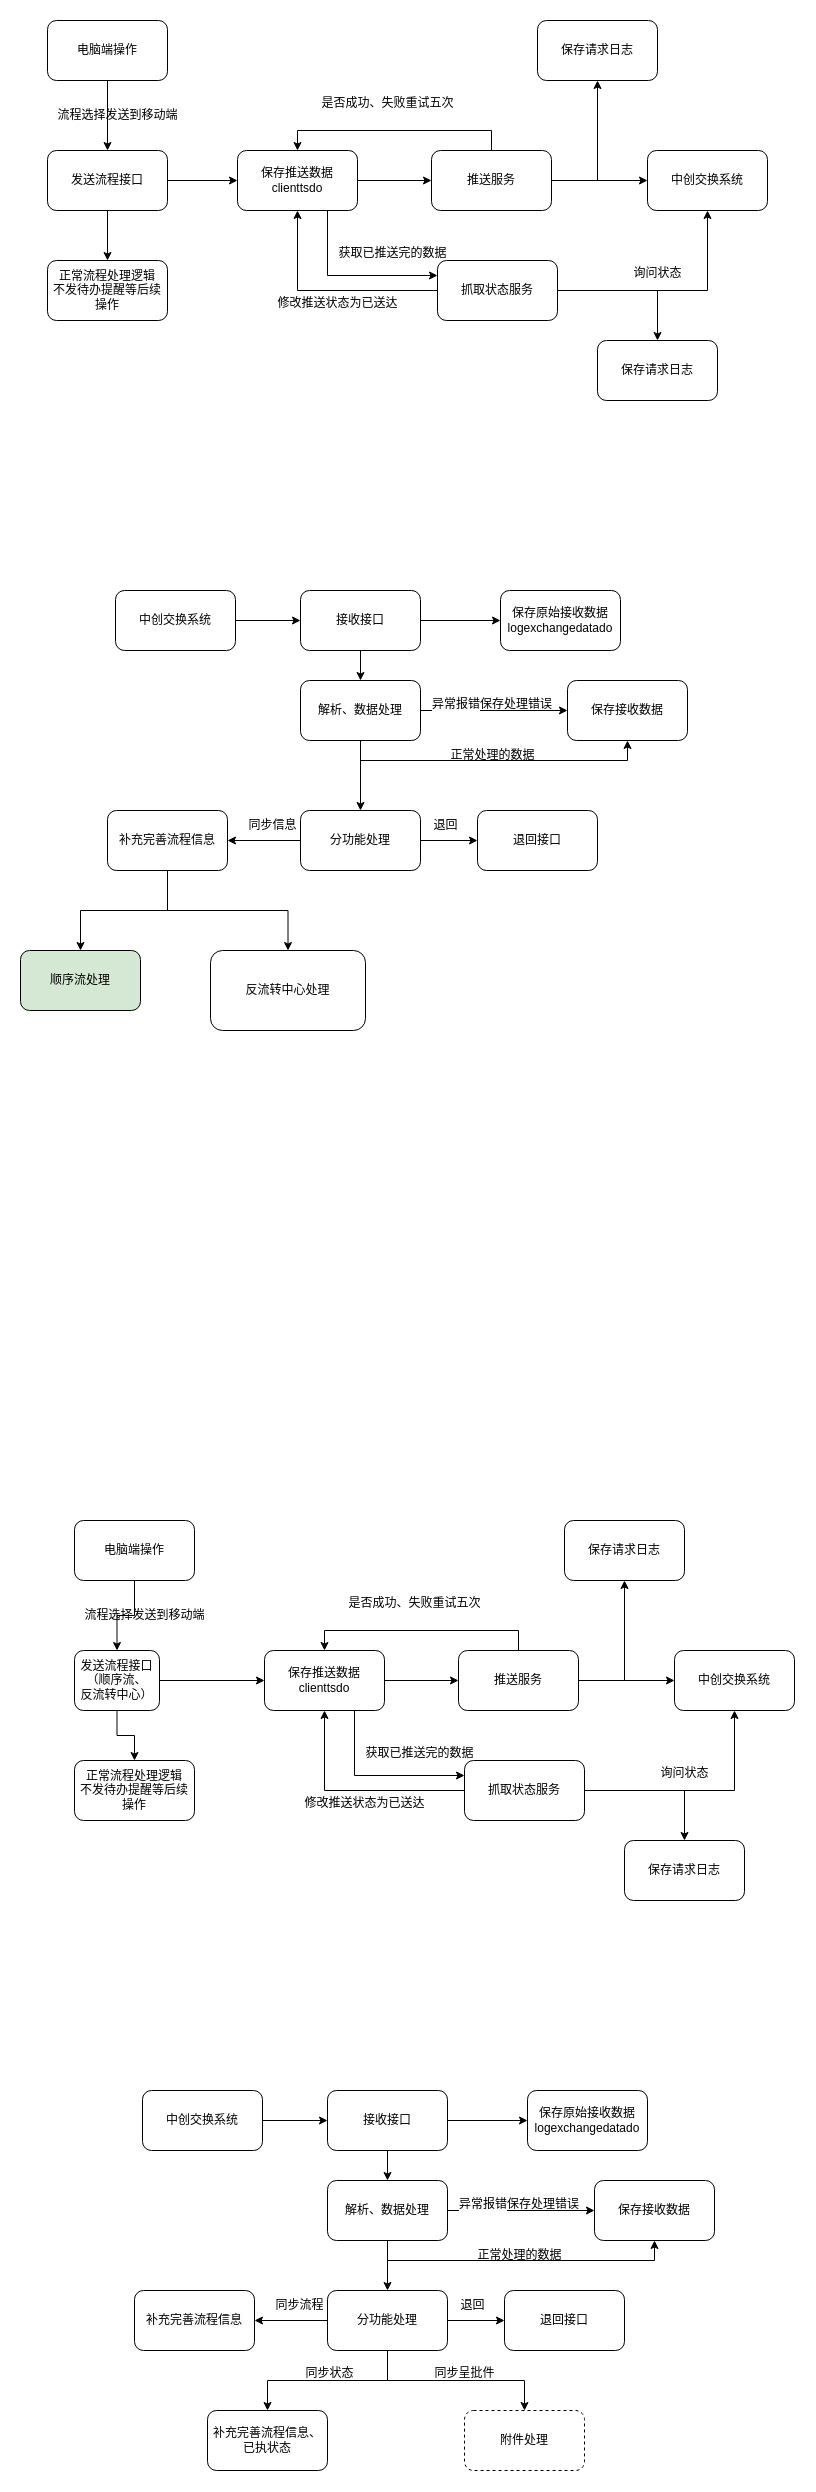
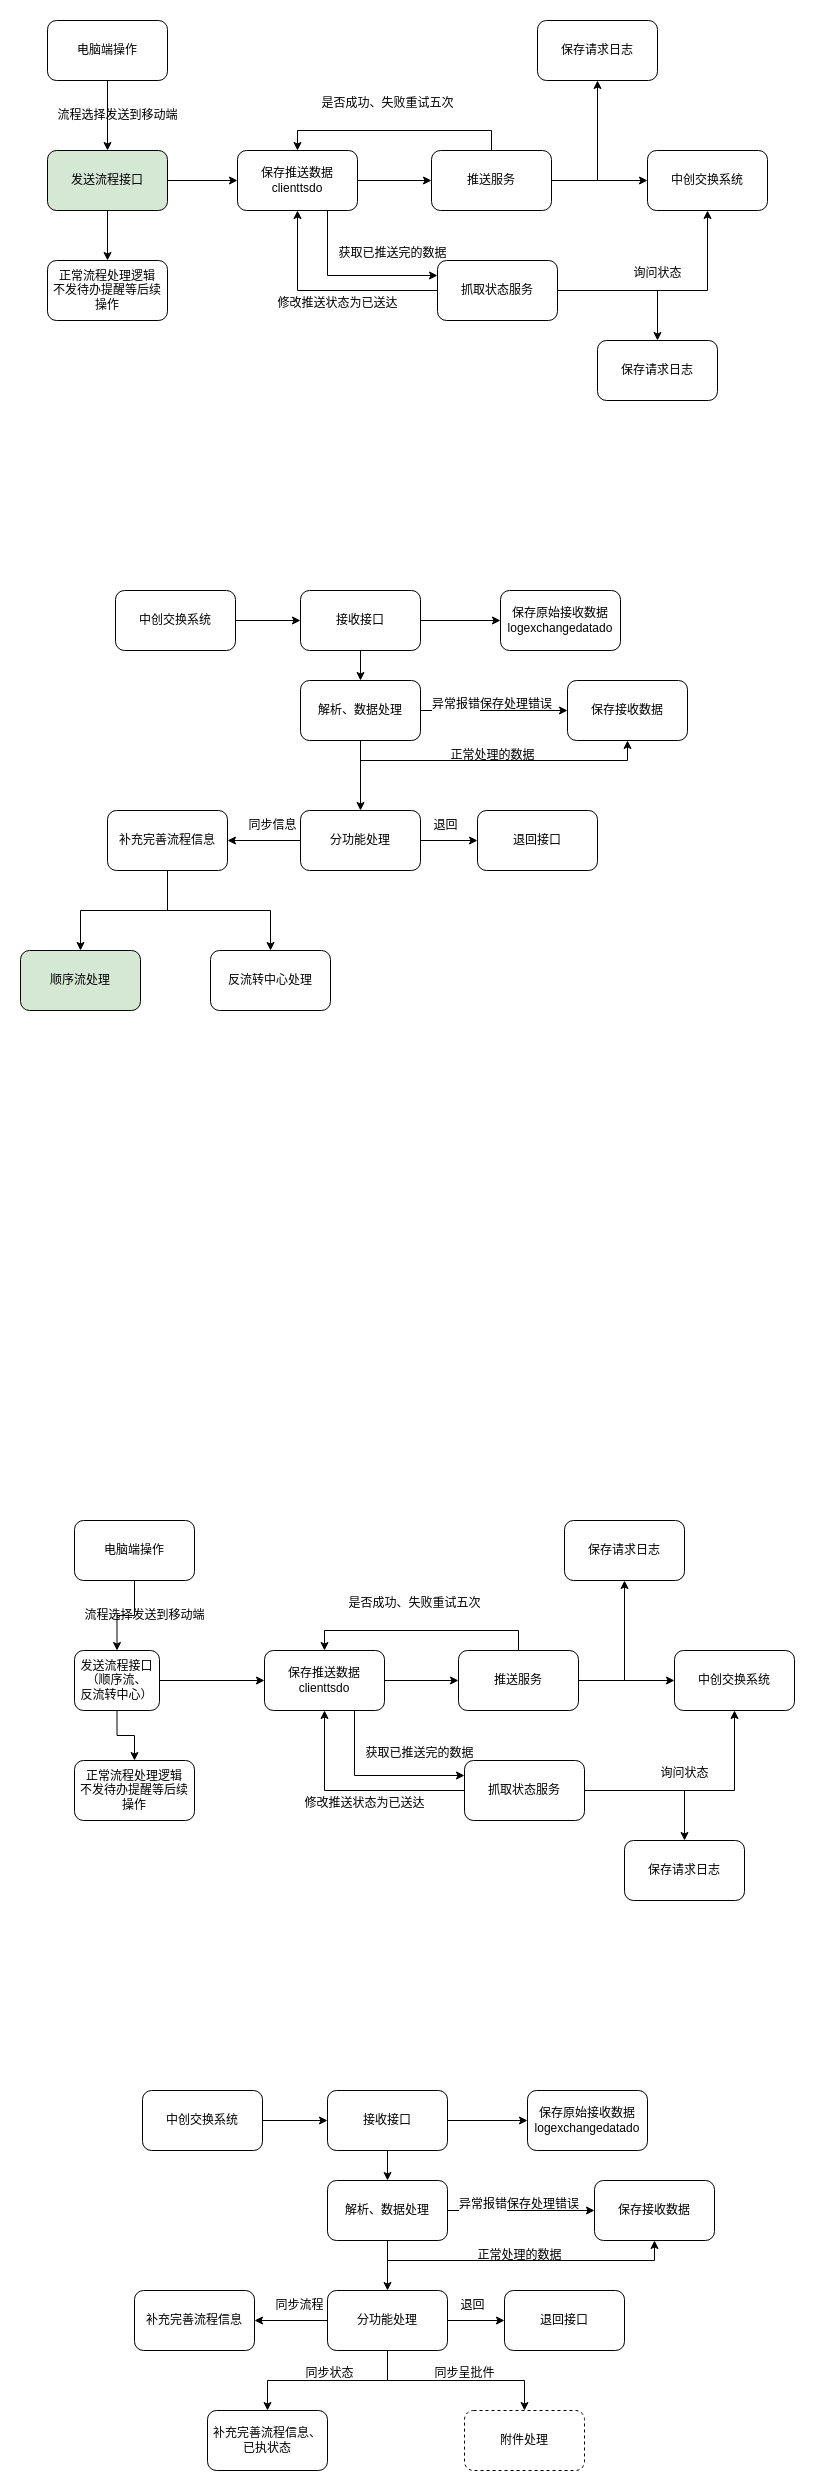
node "发送流程接口": fillcolor #ffffff -> #d5e8d4
node "反流转中心处理": size 155x80 -> 120x60
